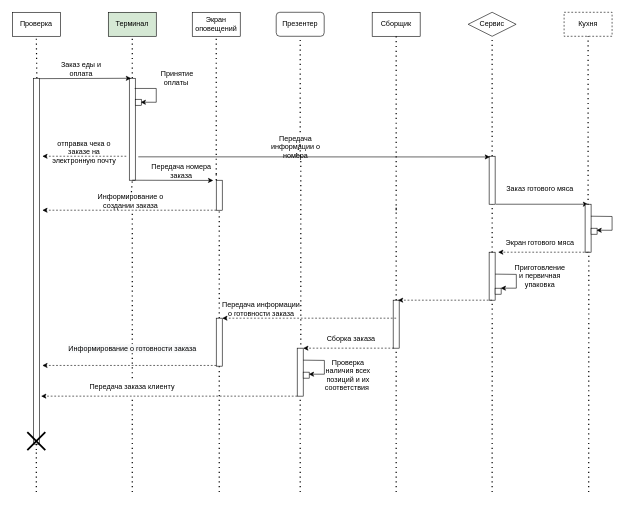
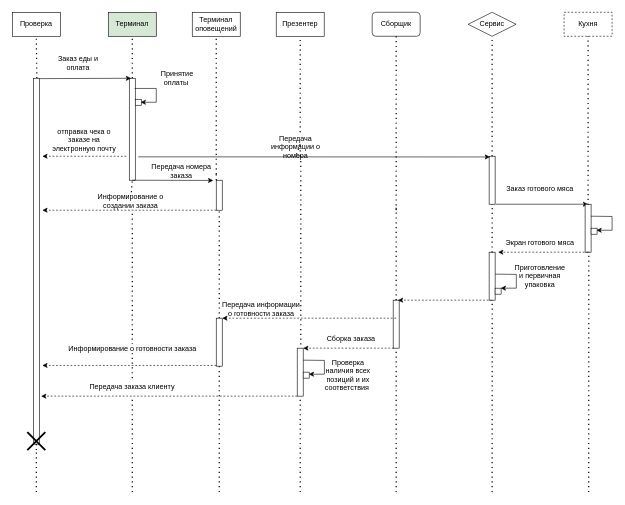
node "Экран оповещений": label "Экран оповещений" -> "Терминал оповещений"
node "Презентер": shape rounded rectangle -> rectangle
node "Сборщик": shape rectangle -> rounded rectangle
node "Заказ еды и оплата": moved (81, 69) -> (78, 63)
node "отправка чека о заказе на электронную почту": moved (84, 152) -> (84, 140)
